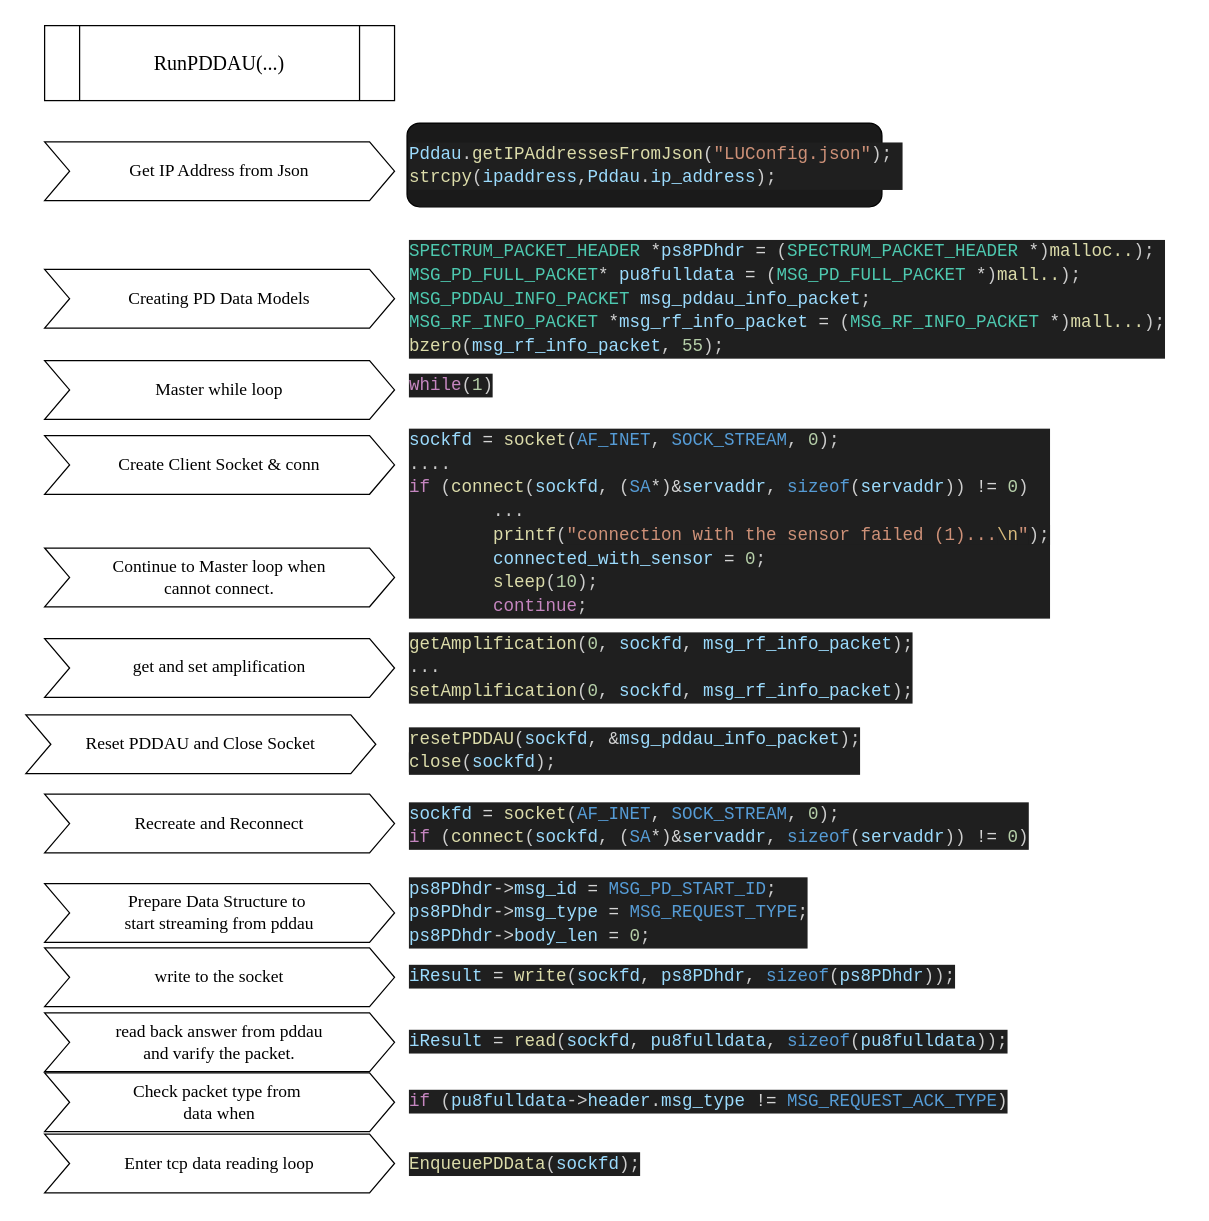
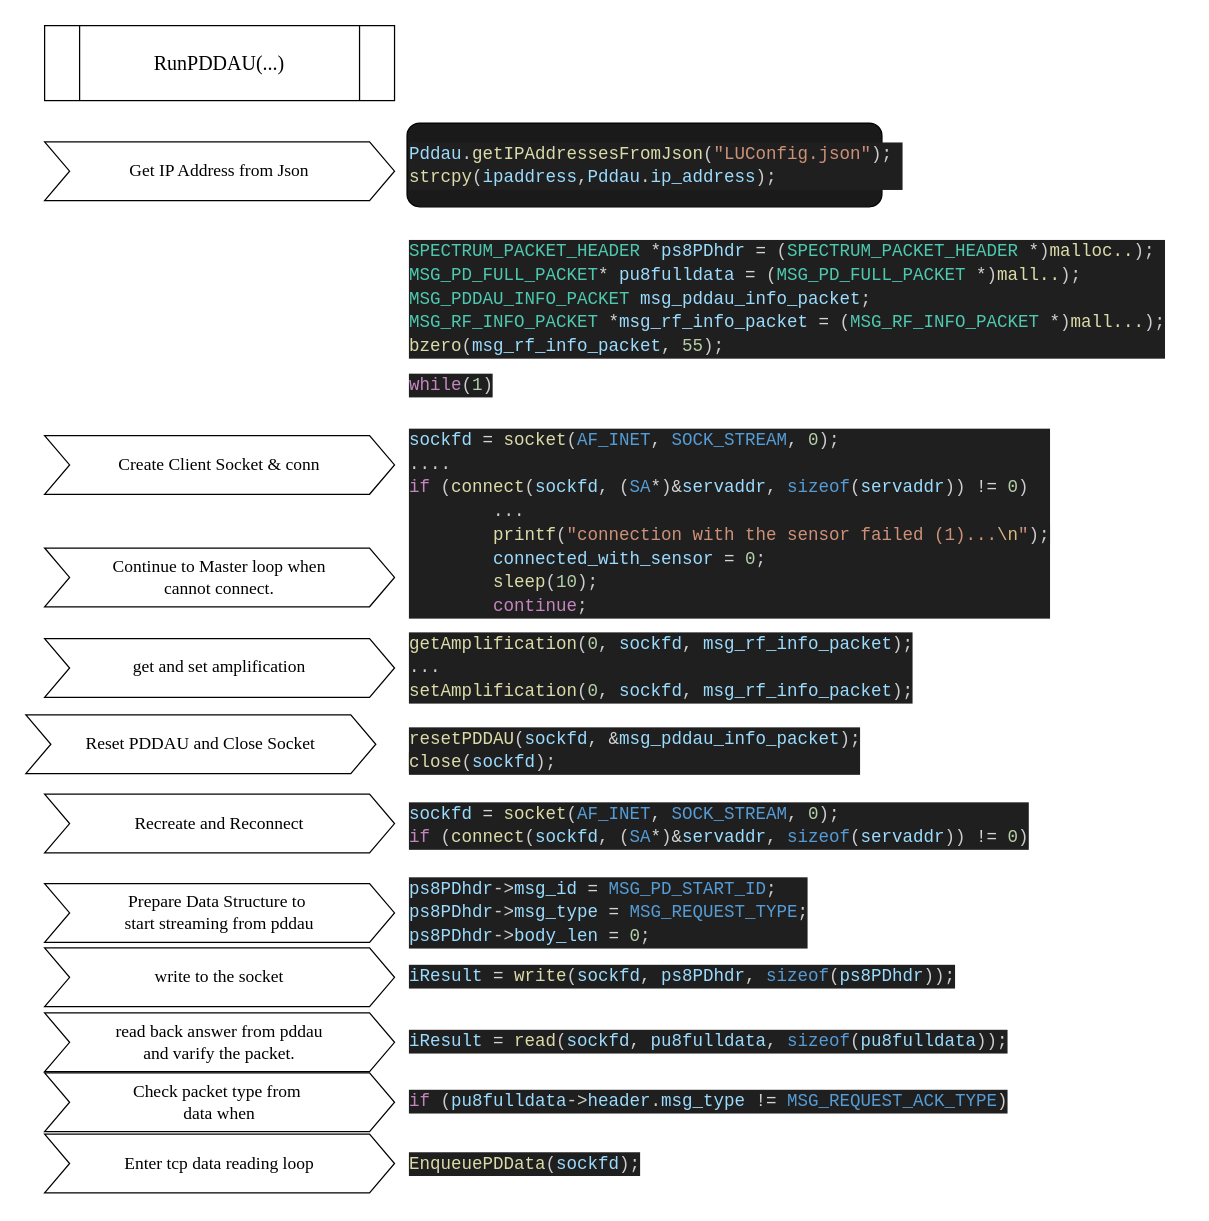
node "Creating PD Data Models": removed
node "Master while loop": removed
